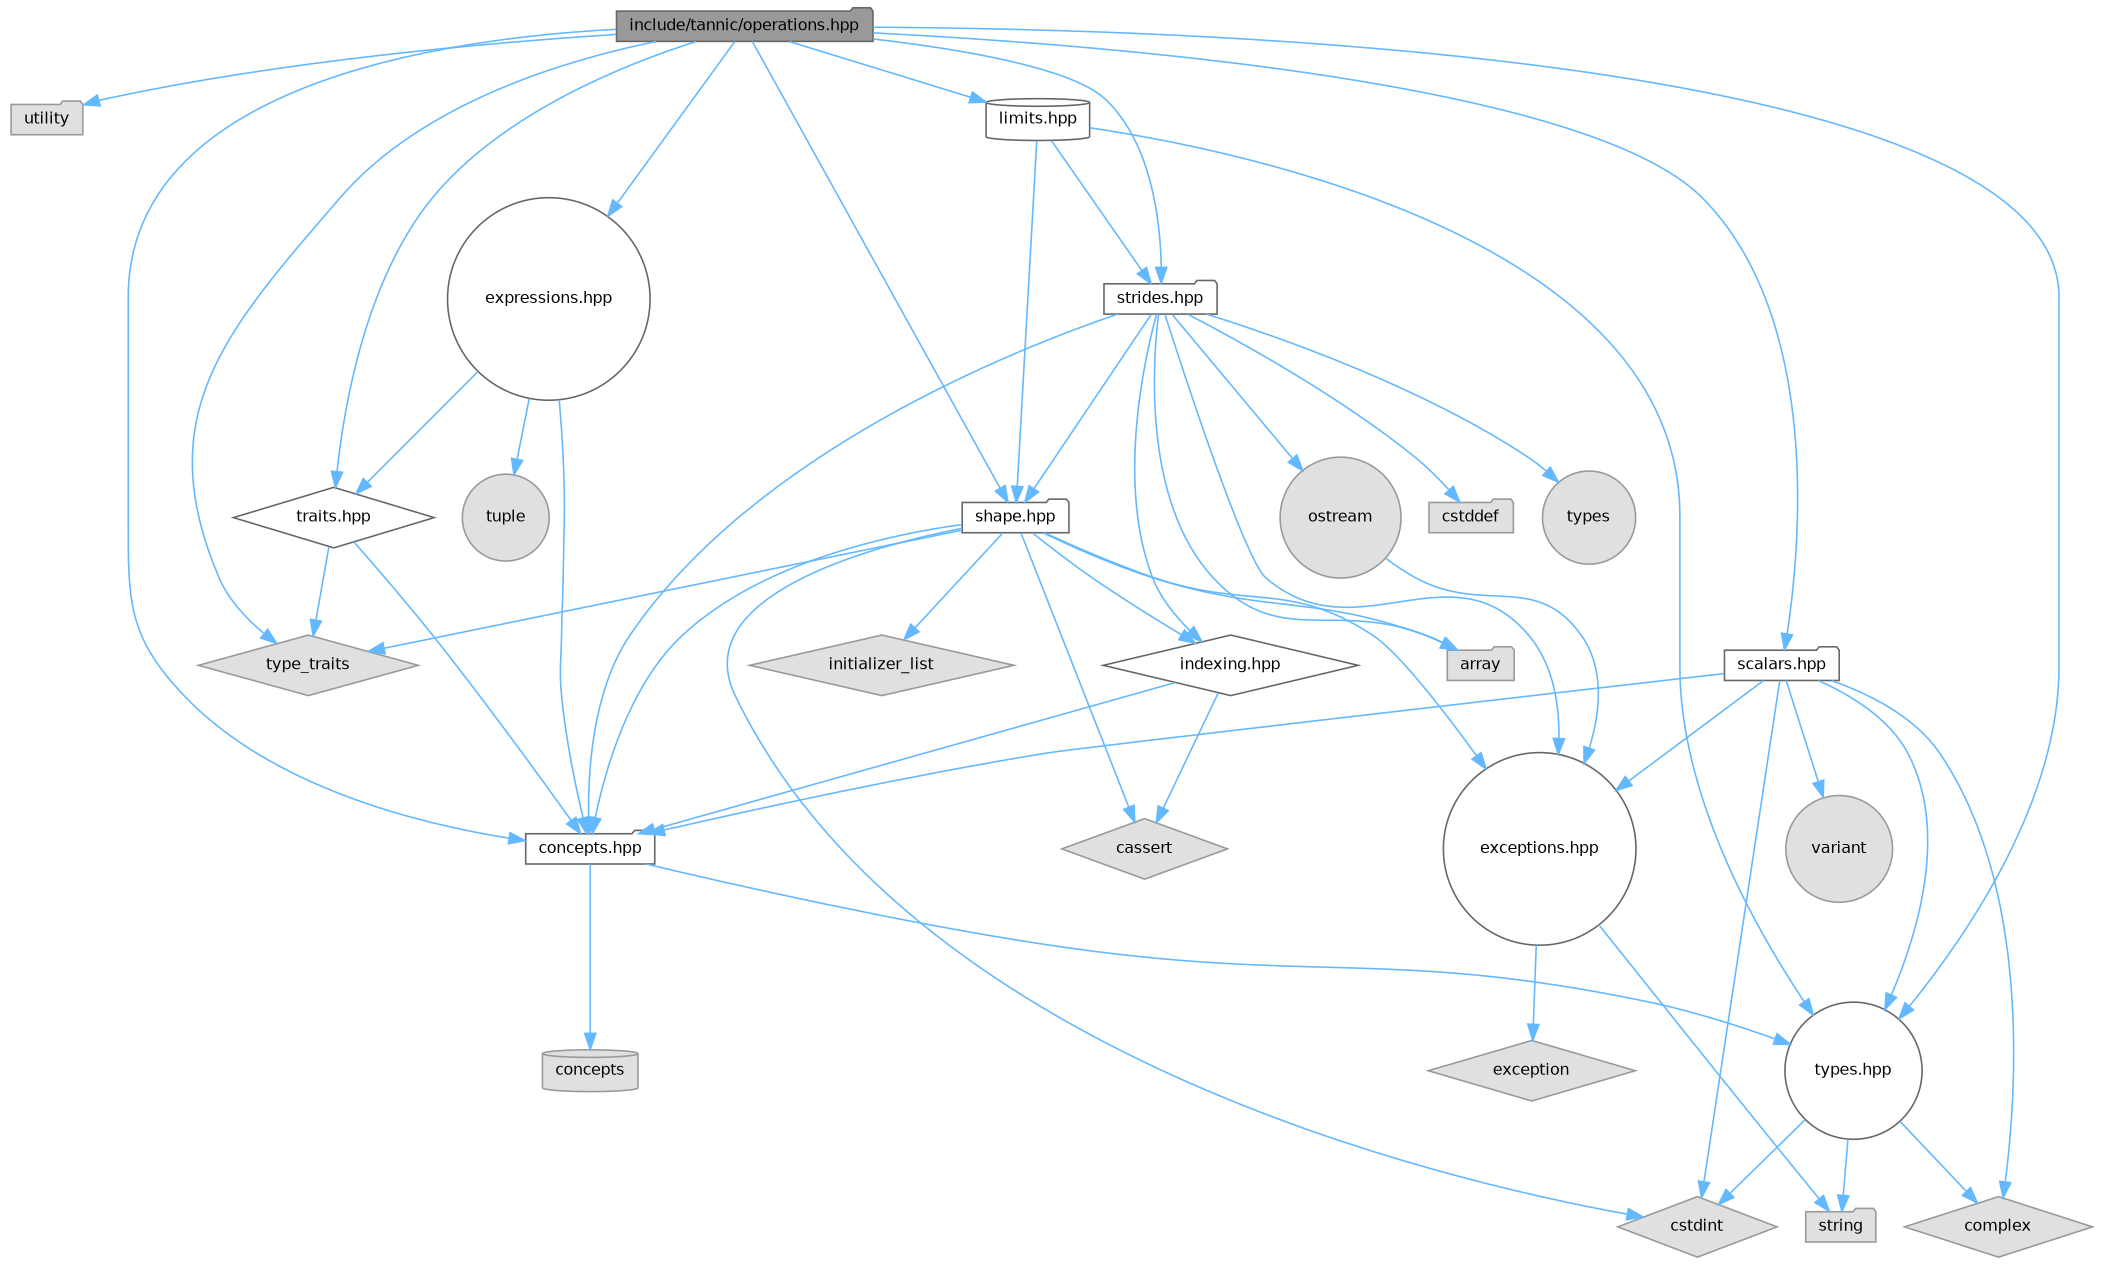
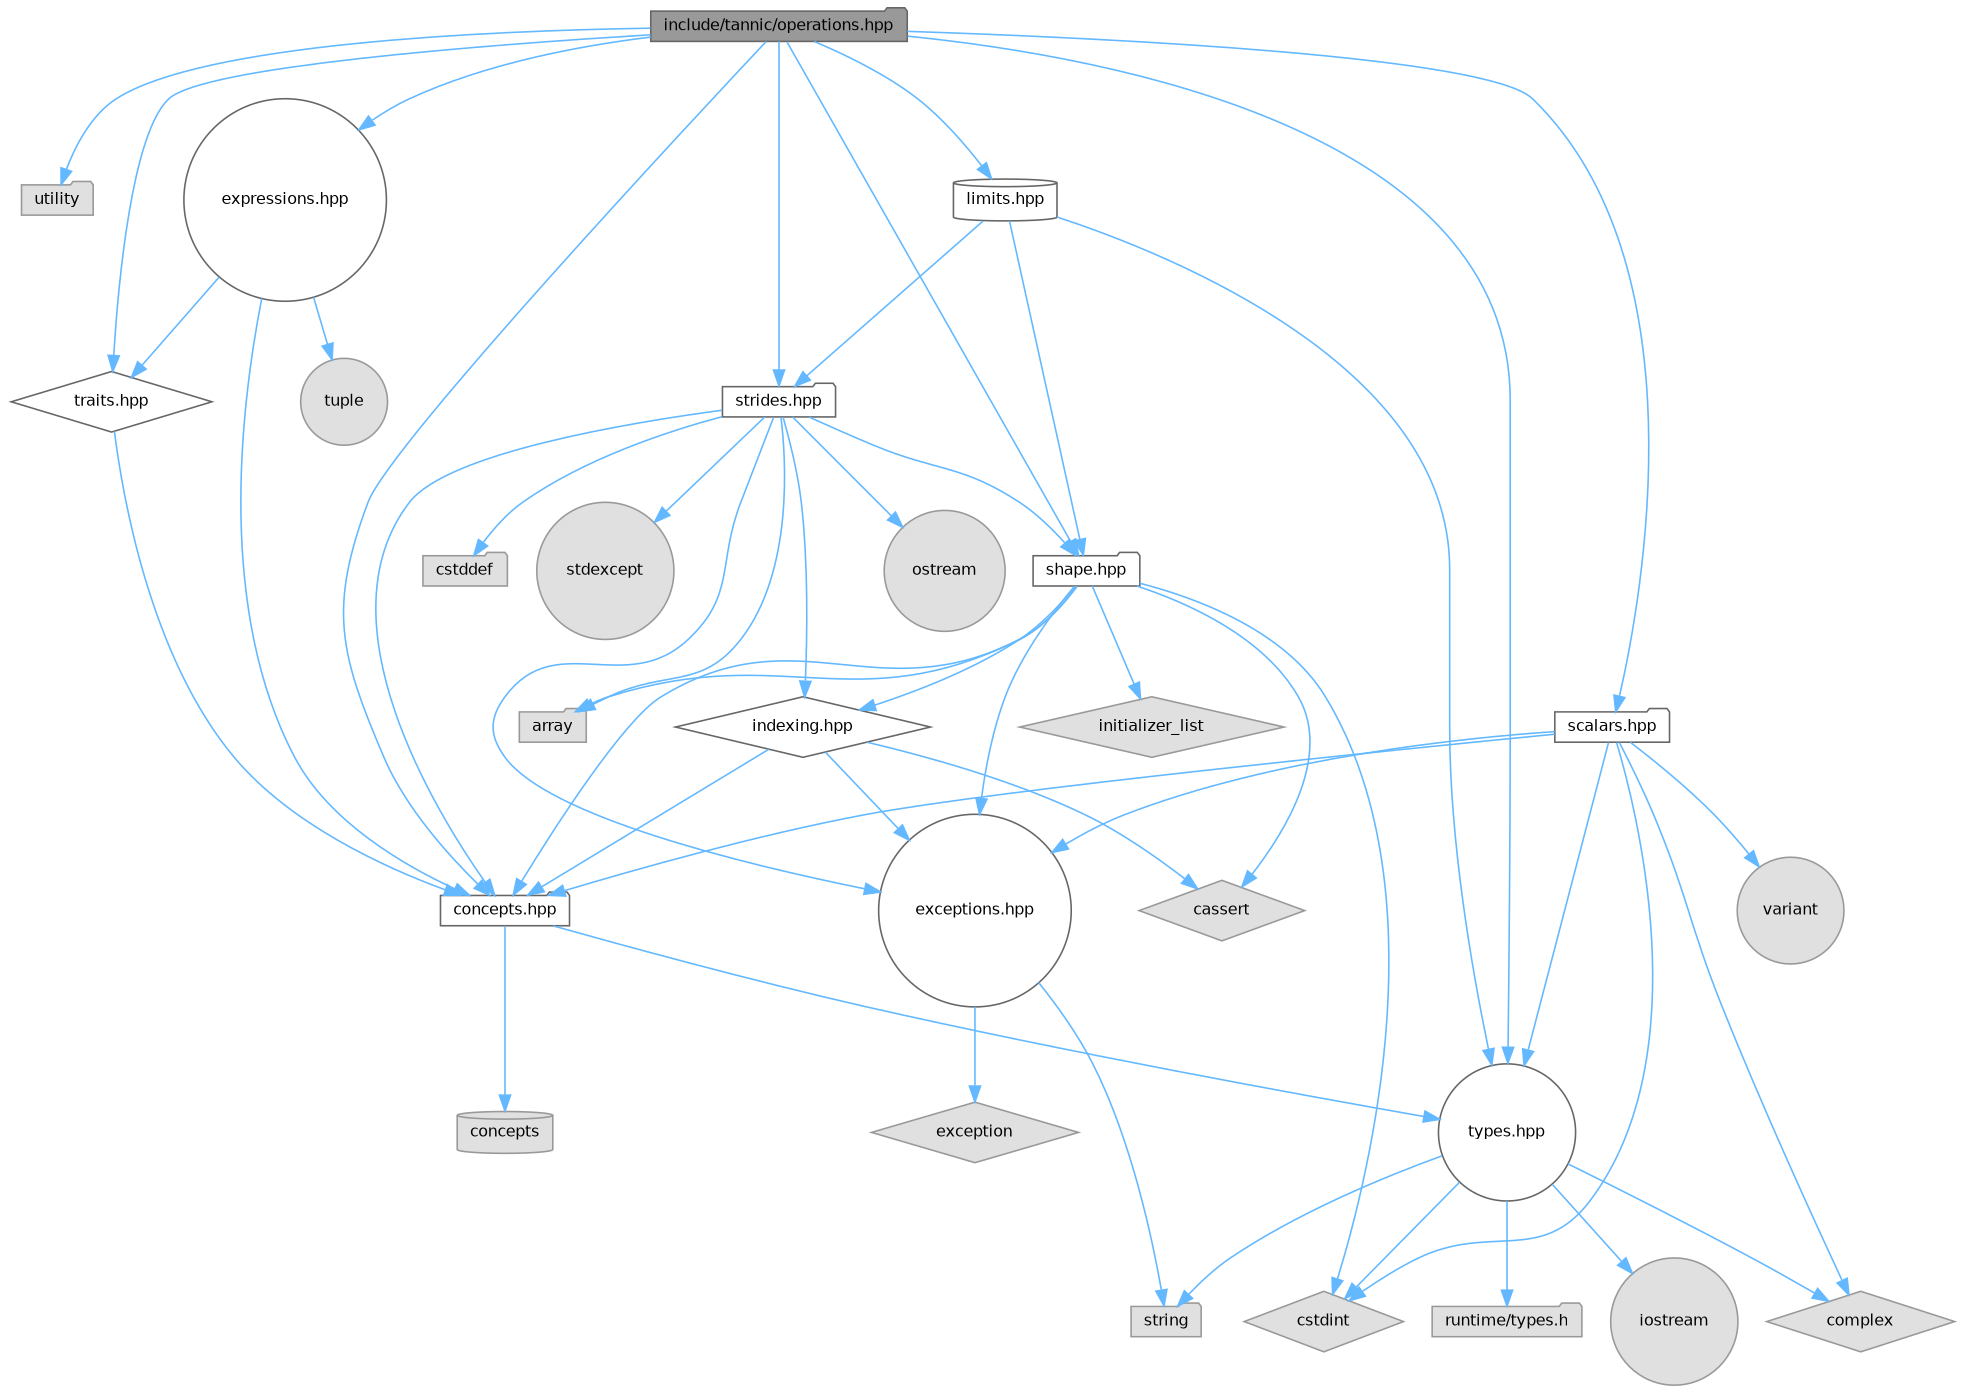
node "types": label "types" -> "stdexcept"
edge "ostream" -> "exceptions.hpp": now "indexing.hpp" -> "exceptions.hpp"
node "type_traits": removed
node "runtime/types.h": added
node "iostream": added
